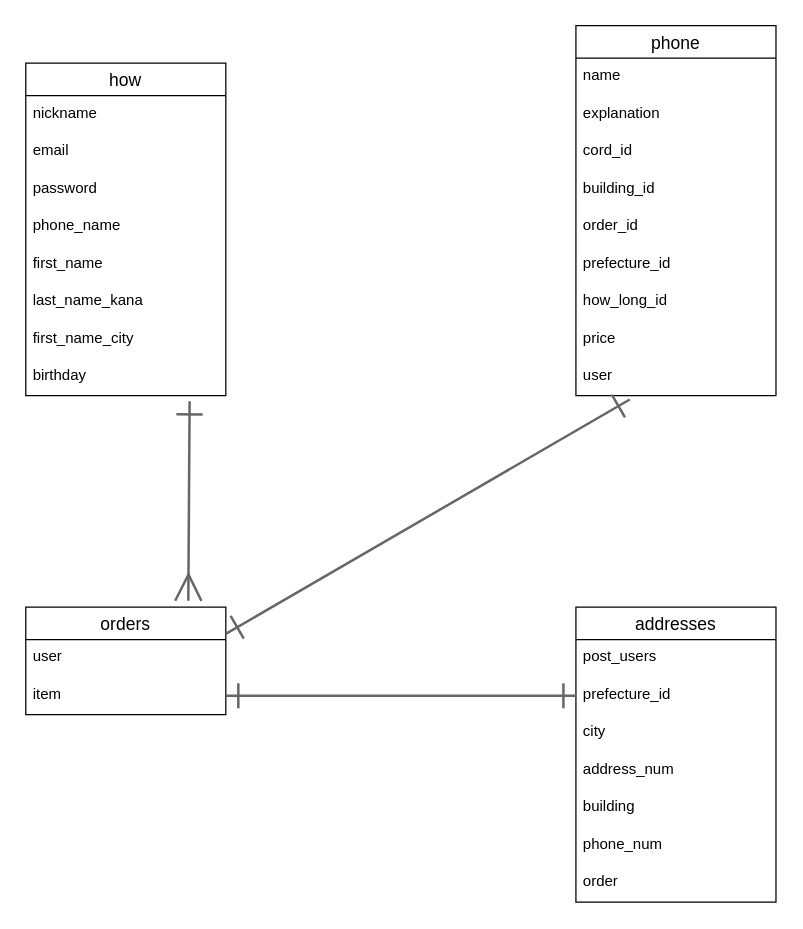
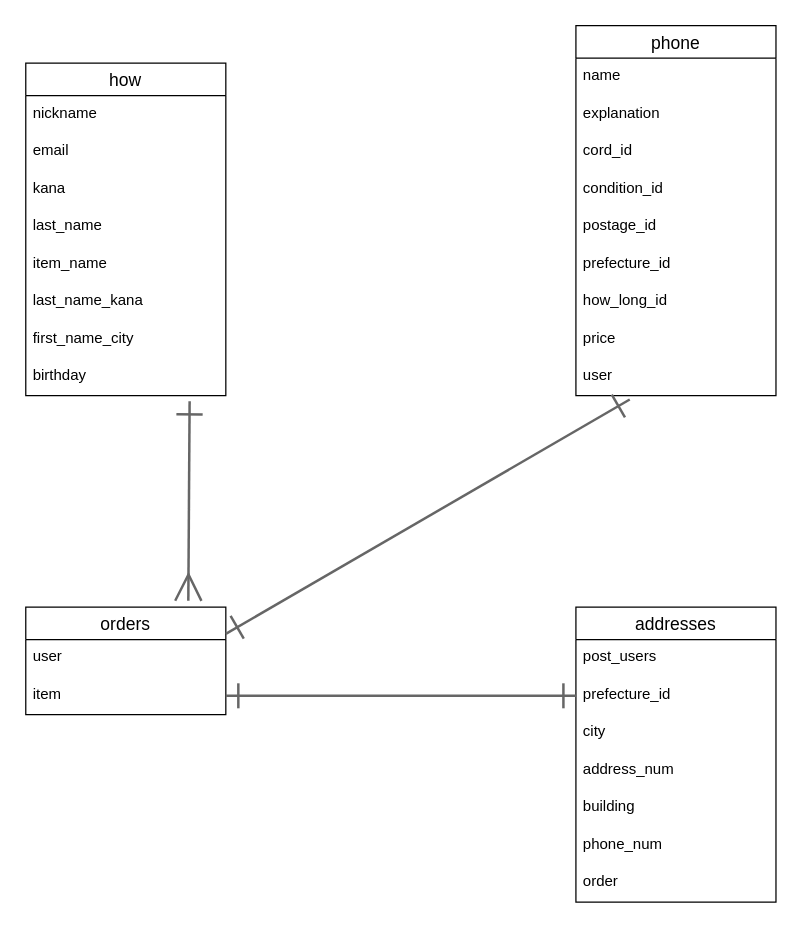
node "password": label "password" -> "kana"
node "building_id": label "building_id" -> "condition_id"
node "phone_name": label "phone_name" -> "last_name"
node "order_id": label "order_id" -> "postage_id"
node "first_name": label "first_name" -> "item_name"
